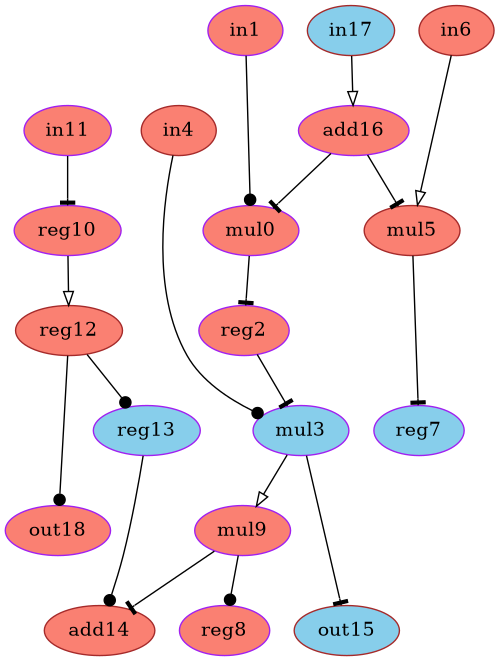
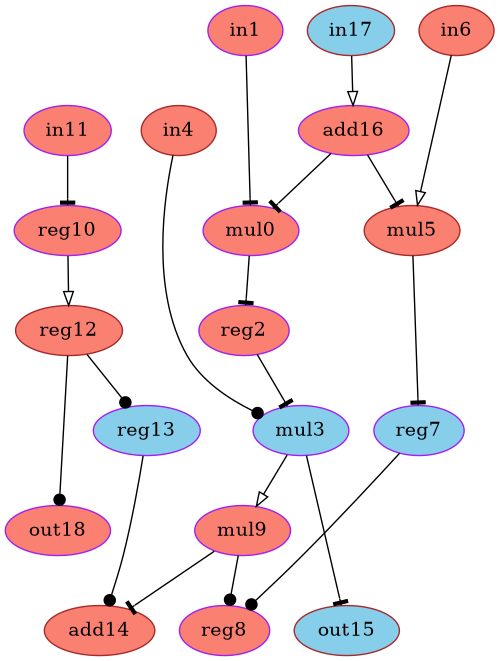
edge "in1" -> "mul0": arrowhead dot -> tee
edge "reg7" -> "reg8": added
